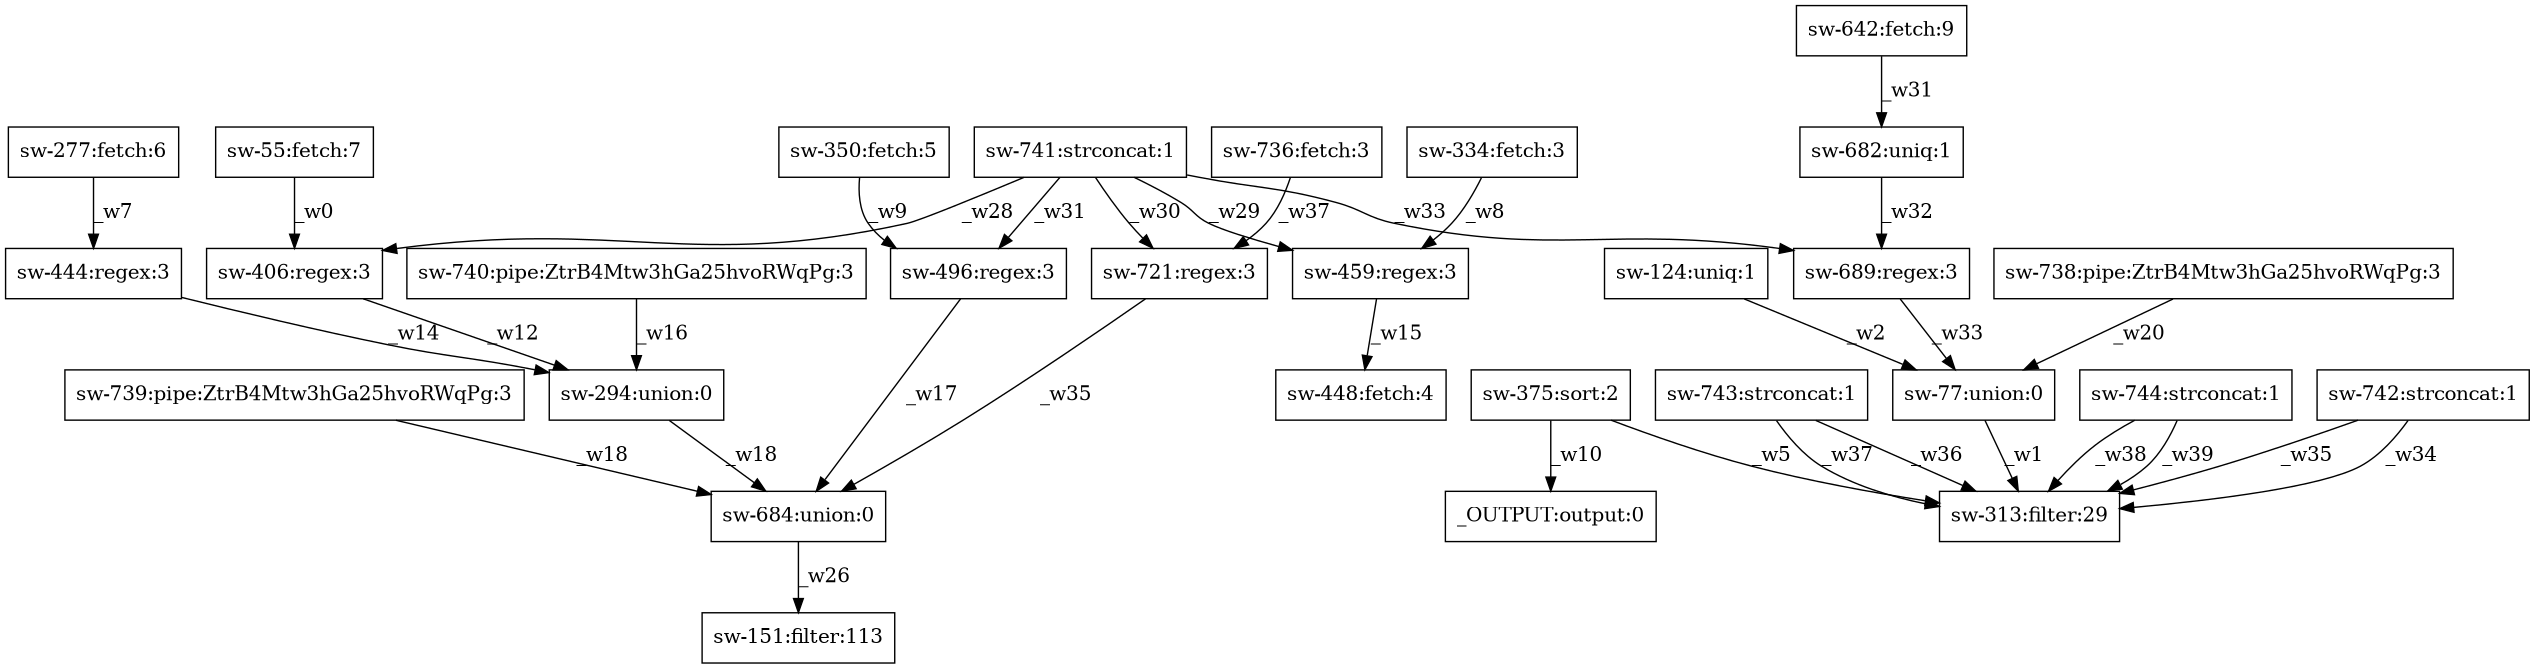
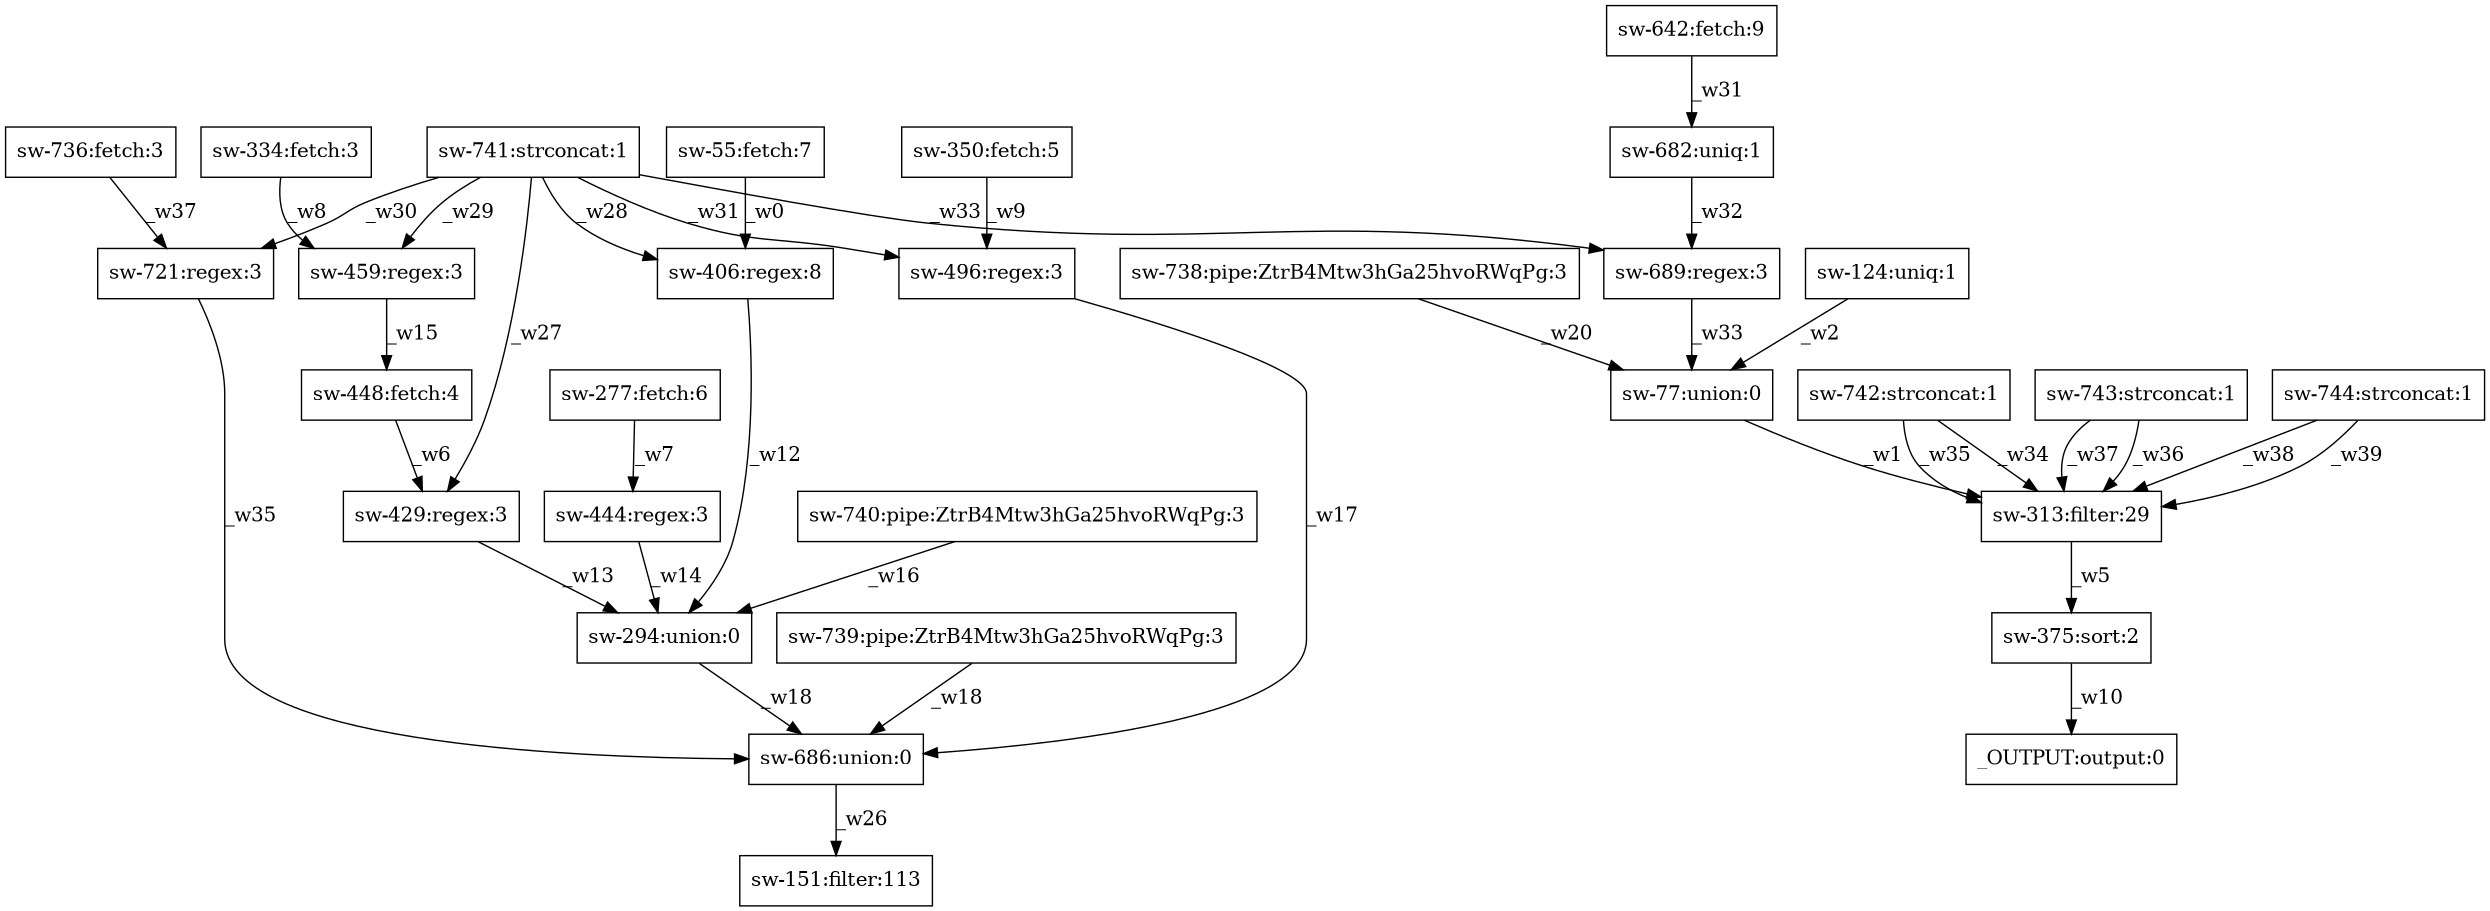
node "sw-406:regex:3": label "sw-406:regex:3" -> "sw-406:regex:8"
edge "sw-375:sort:2" -> "sw-313:filter:29": reversed
node "sw-429:regex:3": added
node "sw-684:union:0": label "sw-684:union:0" -> "sw-686:union:0"
